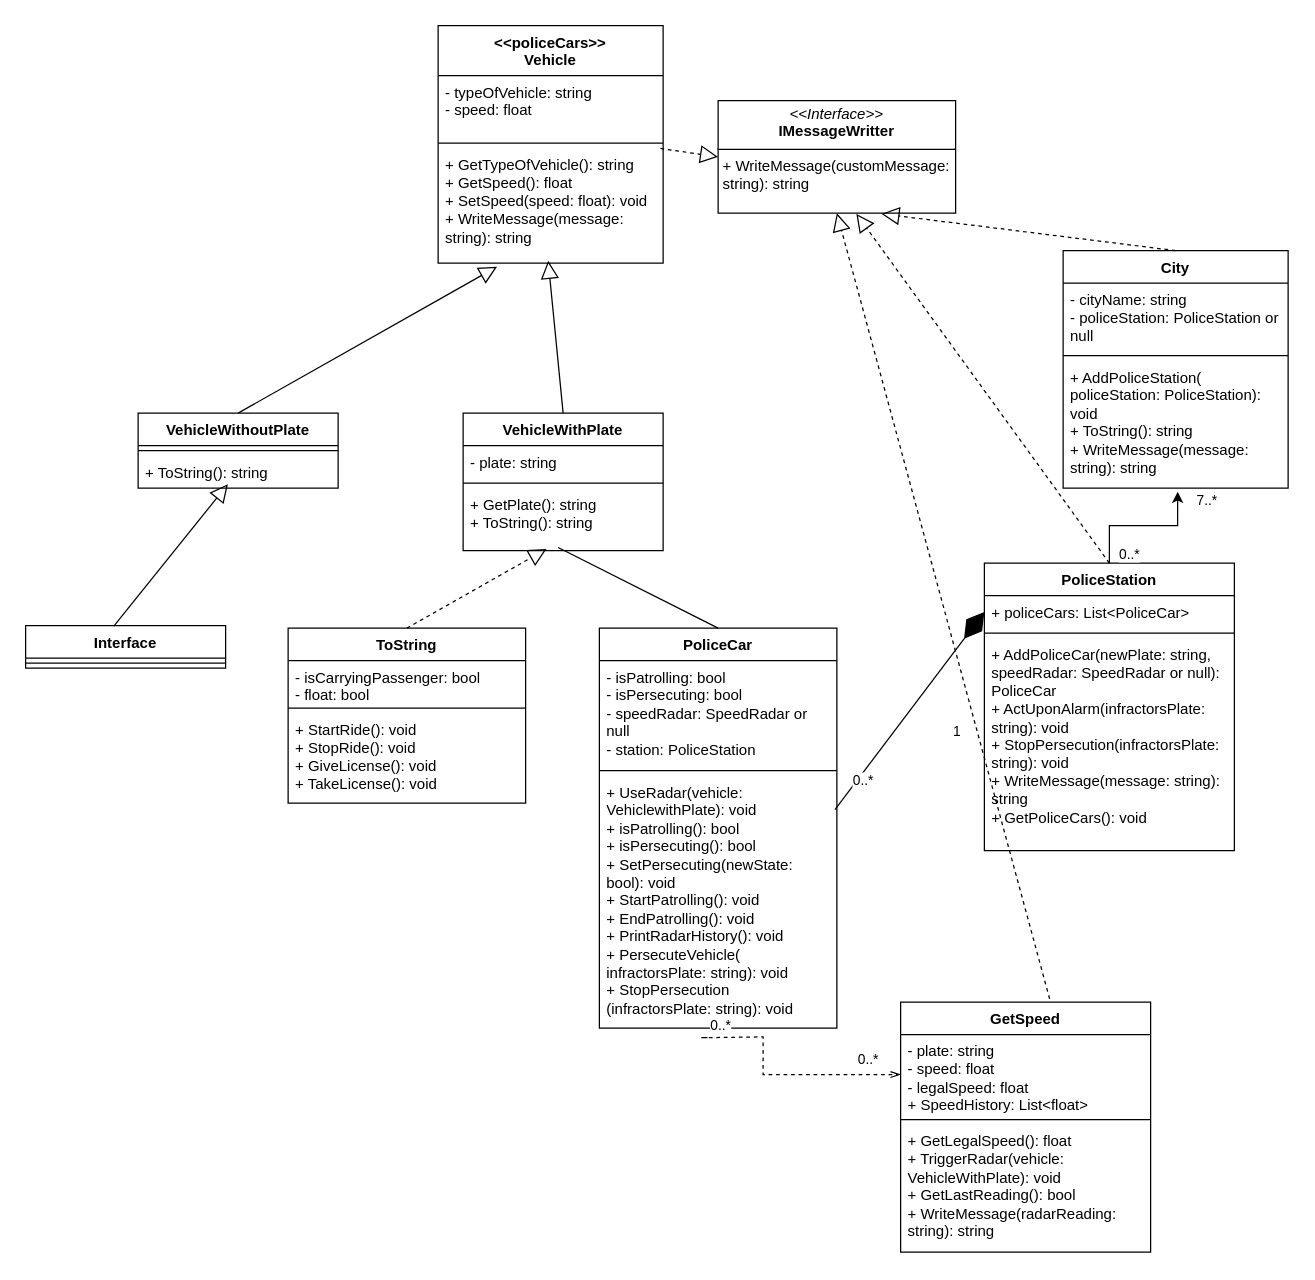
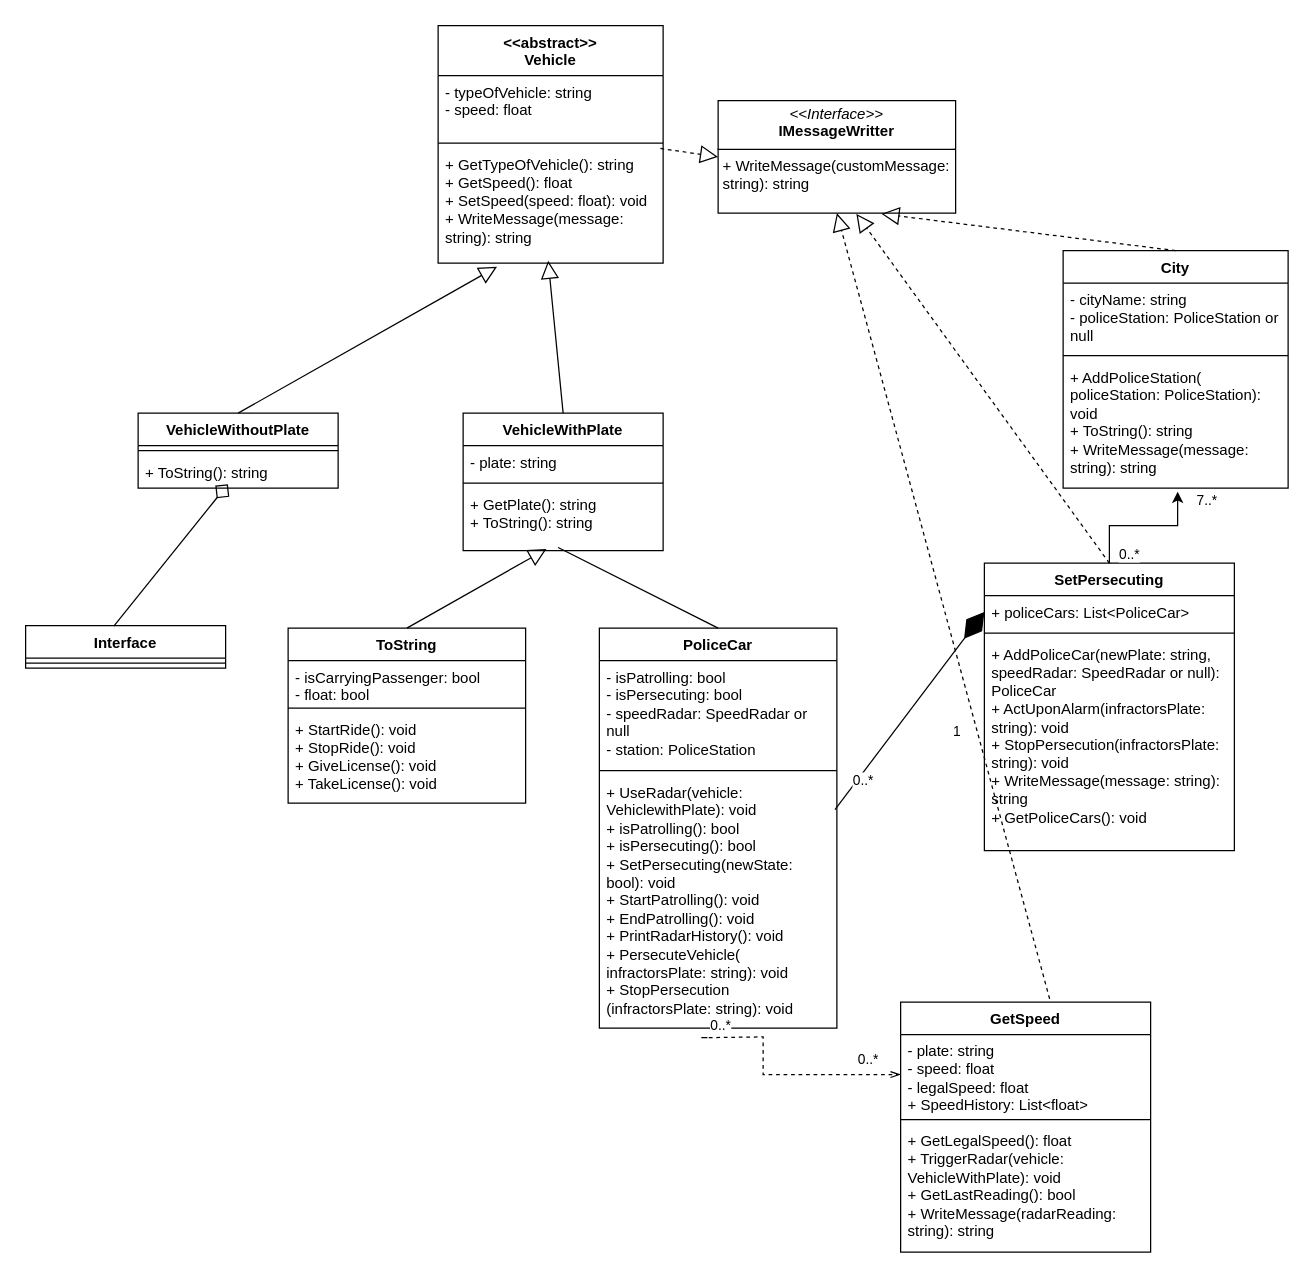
node "<<policeCars>> Vehicle": label "<<policeCars>> Vehicle" -> "<<abstract>> Vehicle"
edge "Interface" -> "+ ToString(): string": arrowhead block -> diamond
node "PoliceStation": label "PoliceStation" -> "SetPersecuting"
edge "ToString" -> "+ GetPlate(): string + ToString(): string": style dashed -> solid
